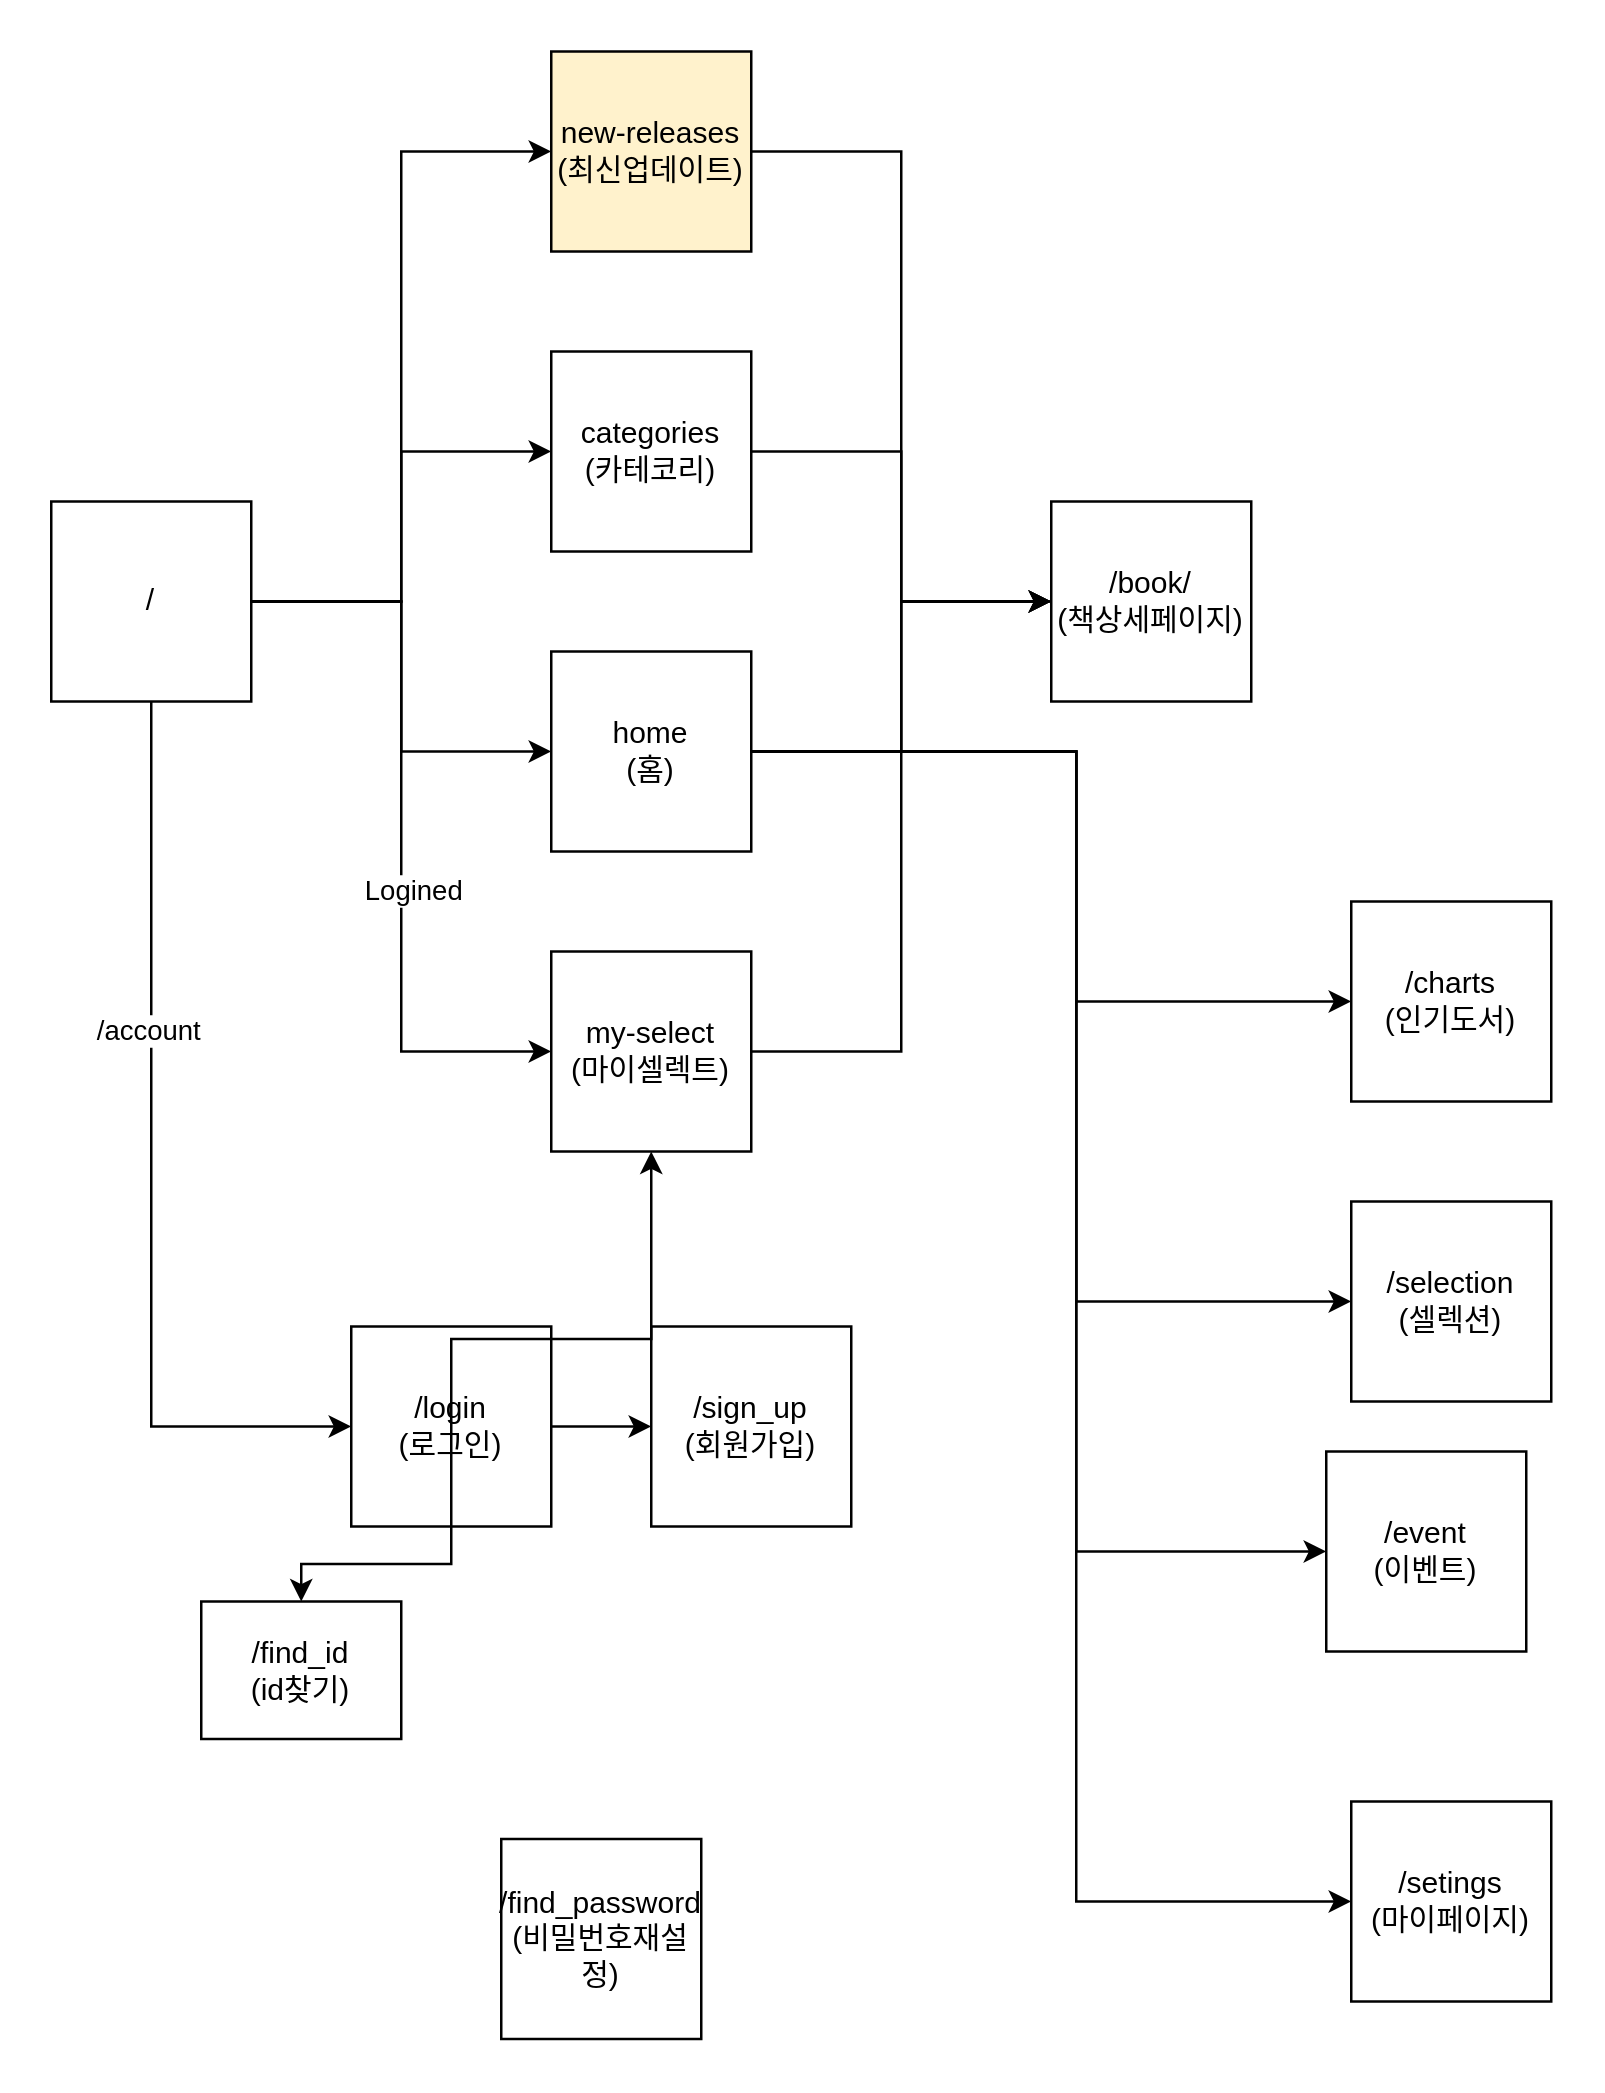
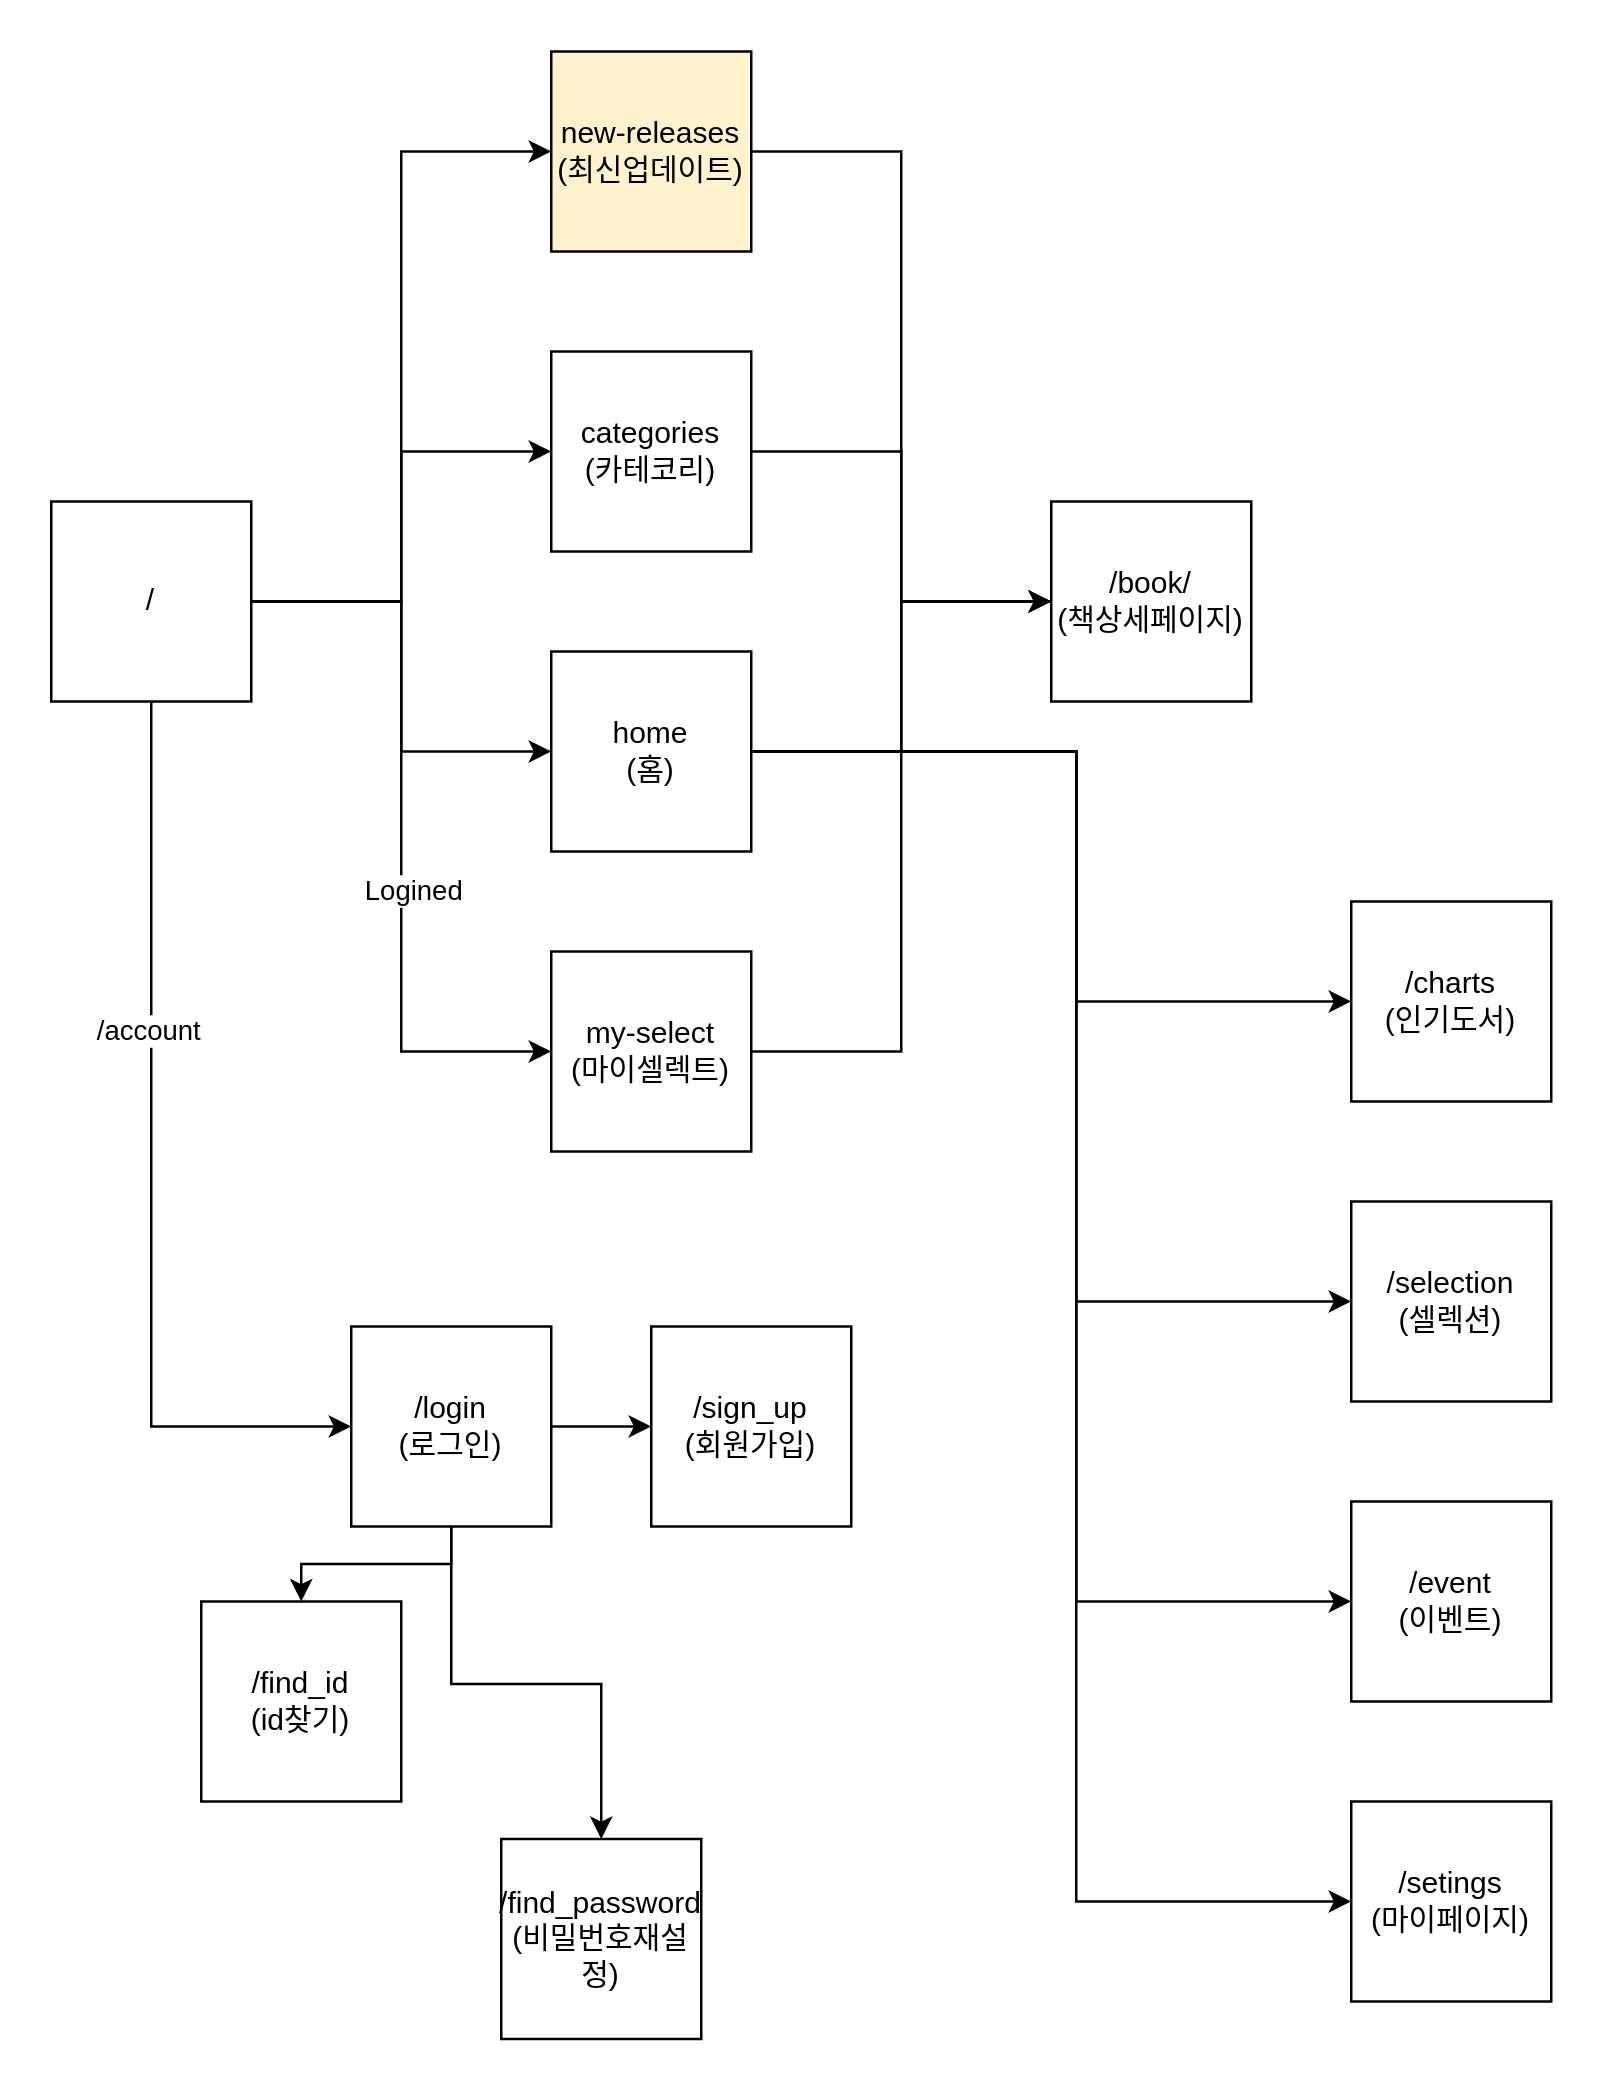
edge "/login (로그인)" -> "my-select (마이셀렉트)": now "/login (로그인)" -> "/find_password (비밀번호재설정)"
node "/event (이벤트)": moved (1426, 1551) -> (1451, 1601)
node "/find_id (id찾기)": size 200x138 -> 200x200
